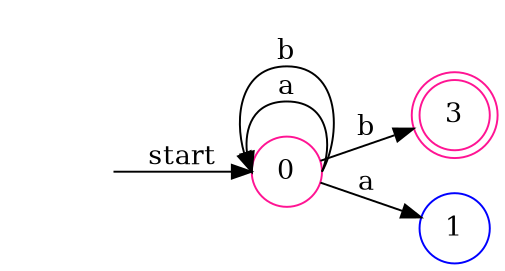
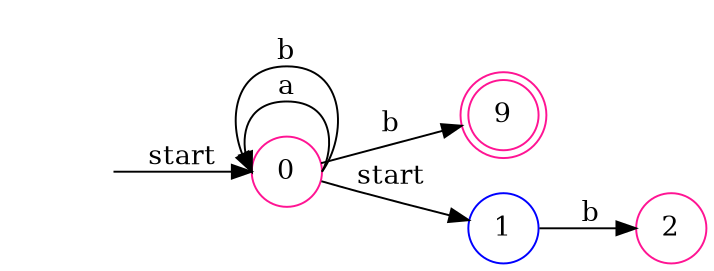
node "3": label "3" -> "9"
edge "0" -> "1": label "a" -> "start"
node "2": added
